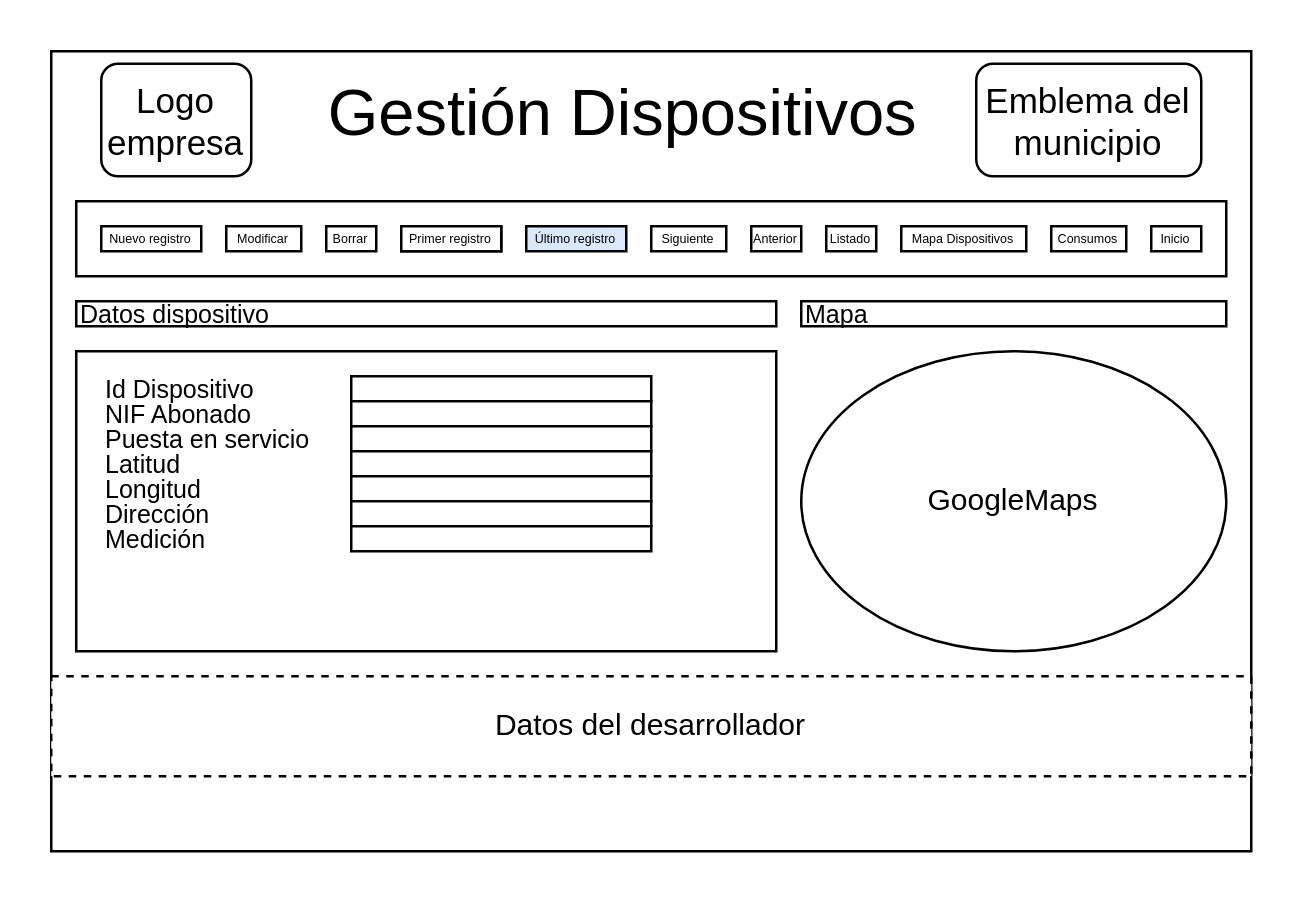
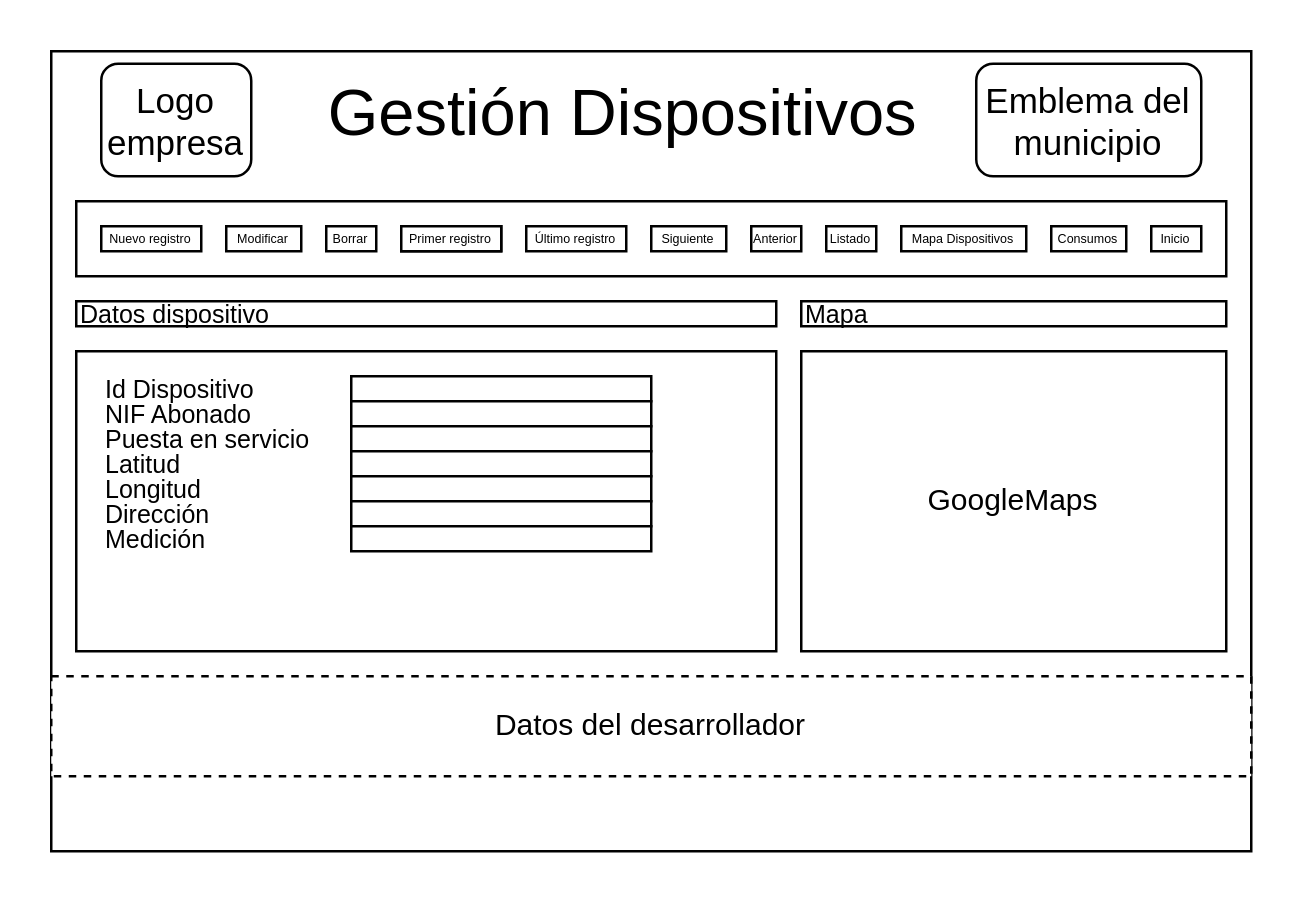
node "Último registro": fillcolor #dae8fc -> #ffffff
node "GoogleMaps": shape ellipse -> rectangle
